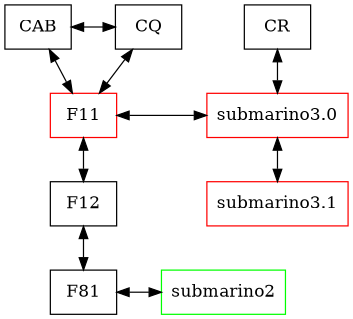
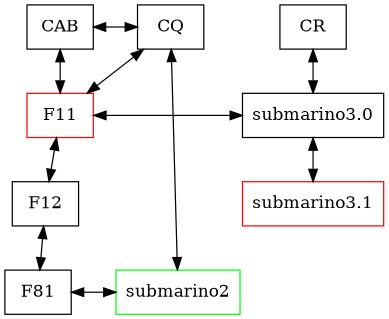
node "submarino3.0": color red -> black
edge "CQ" -- "submarino2": added
